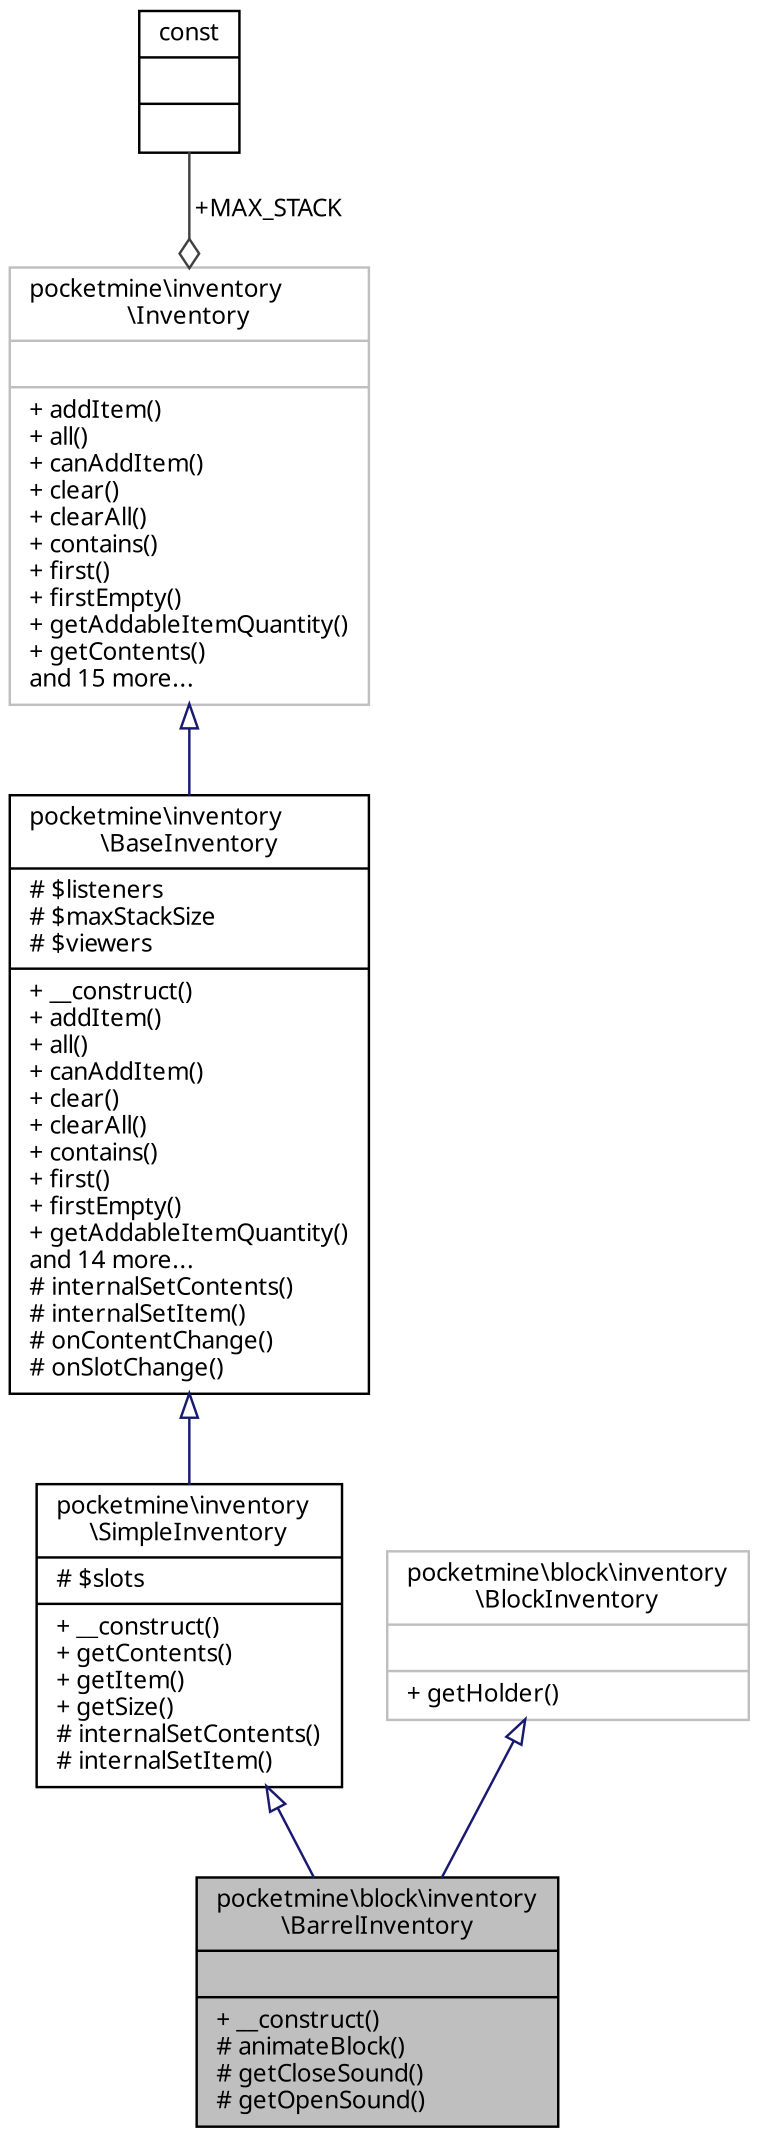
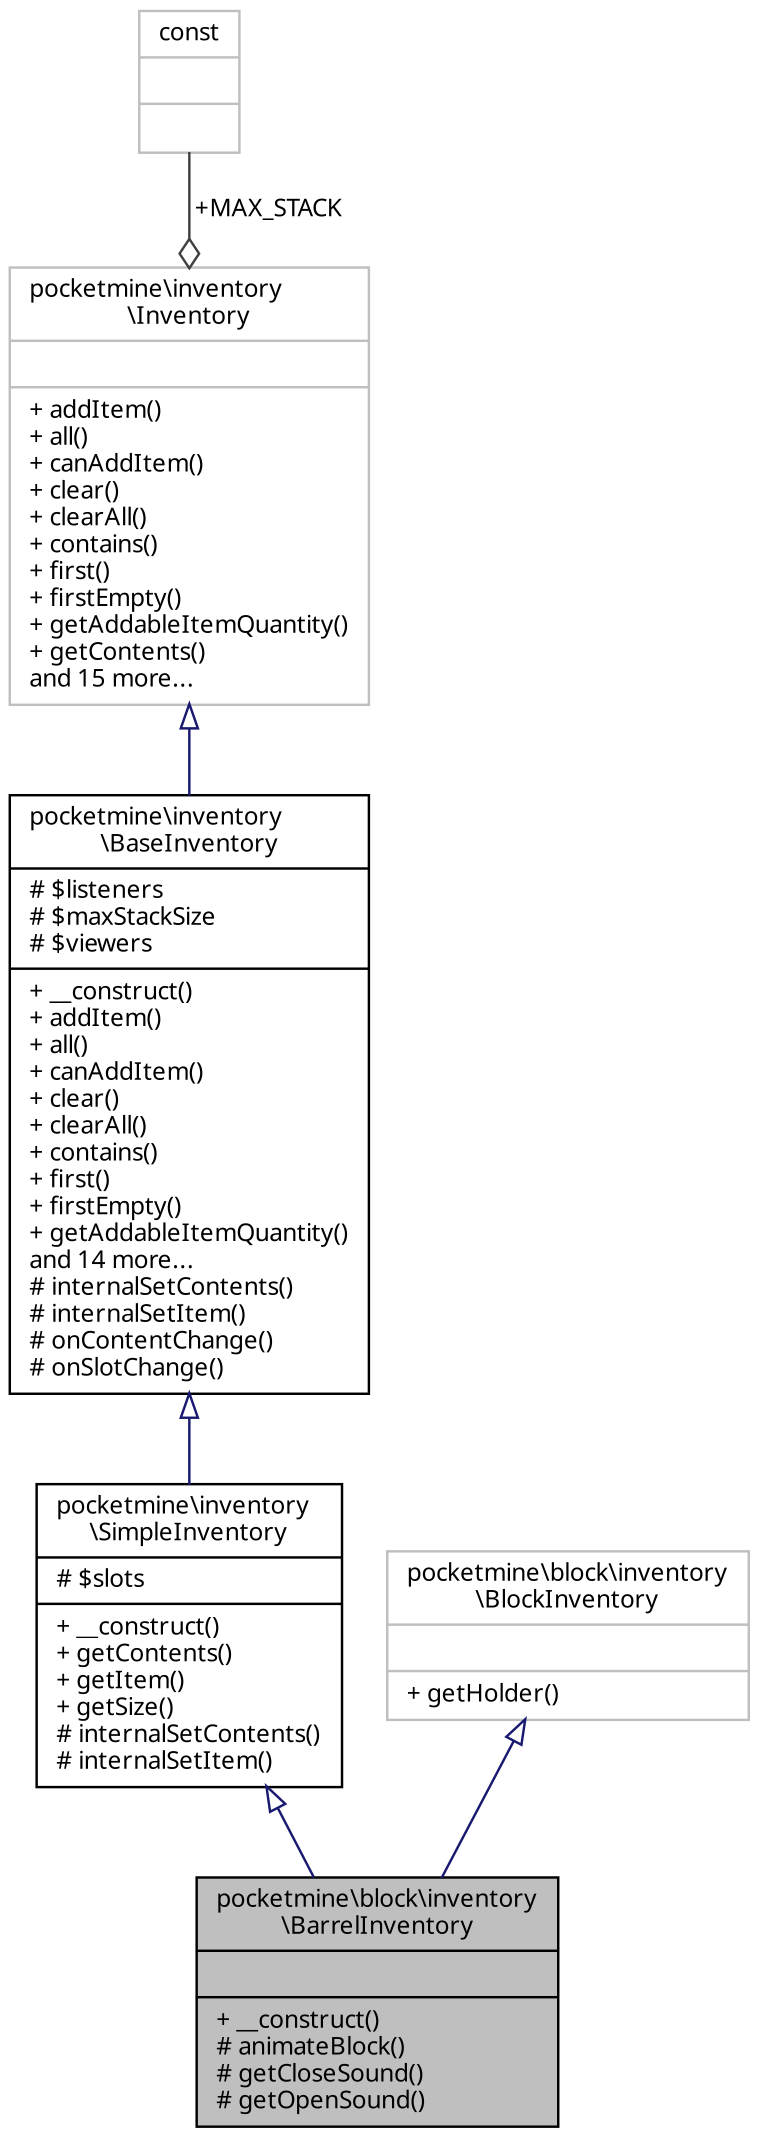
node "const": color black -> grey75
